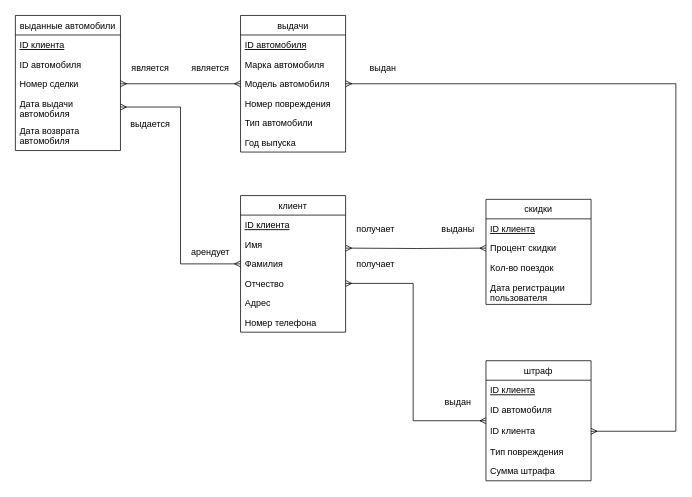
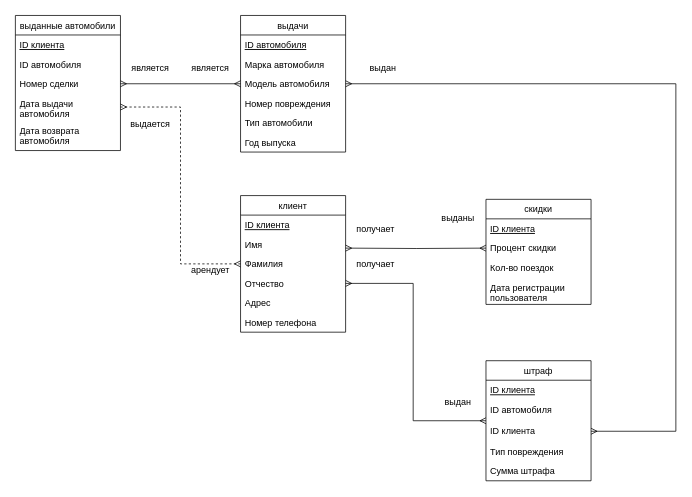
edge "Дата выдачи автомобиля" -- "клиент": style solid -> dashed
node "выданы": moved (458, 229) -> (458, 218)
node "арендует": moved (210, 252) -> (210, 270)
